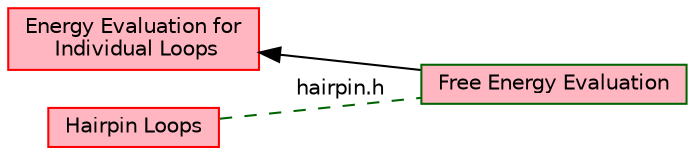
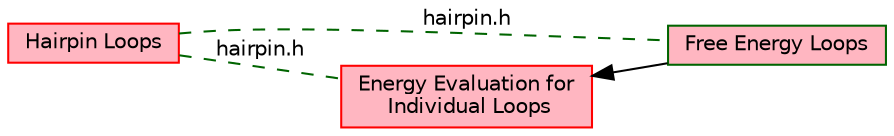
edge "Hairpin Loops" -- "Energy Evaluation for Individual Loops": added, label "hairpin.h"
node "Free Energy Evaluation": label "Free Energy Evaluation" -> "Free Energy Loops"
